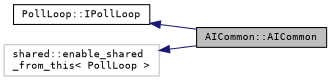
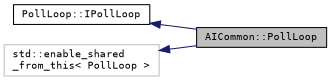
node "AICommon::AICommon": label "AICommon::AICommon" -> "AICommon::PollLoop"
node "shared::enable_shared _from_this< PollLoop >": label "shared::enable_shared _from_this< PollLoop >" -> "std::enable_shared _from_this< PollLoop >"
